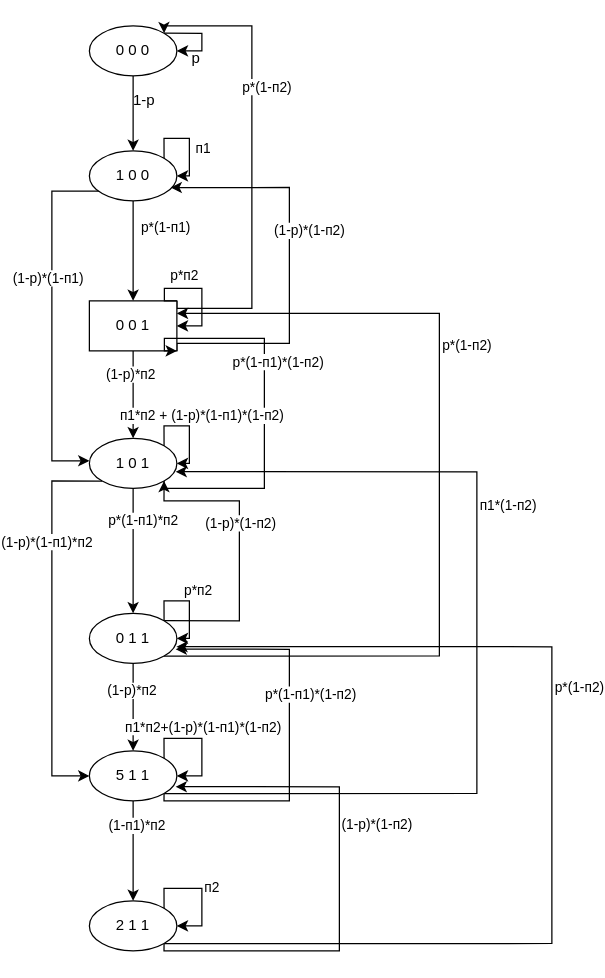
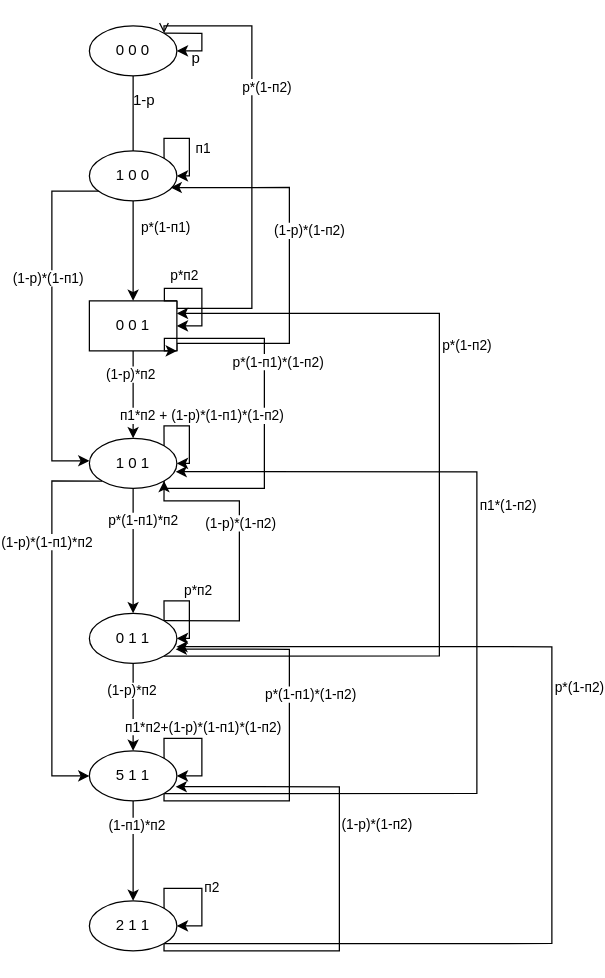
edge "0 0 1" -> "0 0 0": arrowhead classic -> open
edge "0 0 0" -> "1 0 0": arrowhead classic -> none
